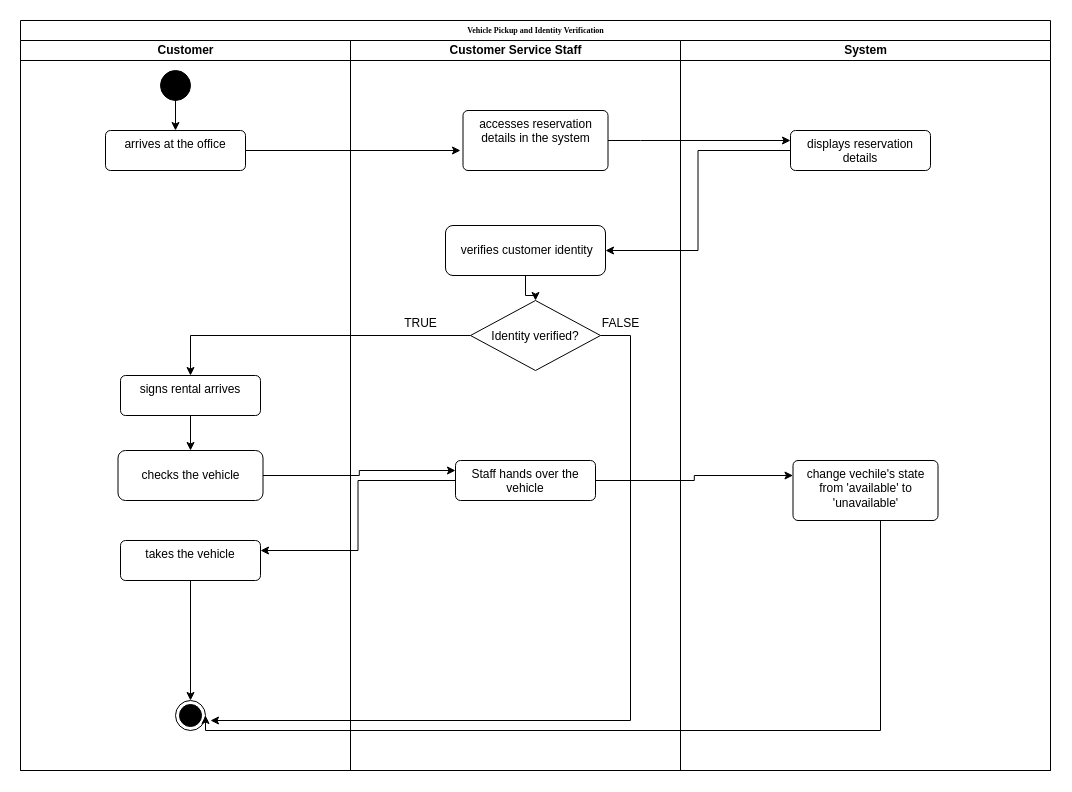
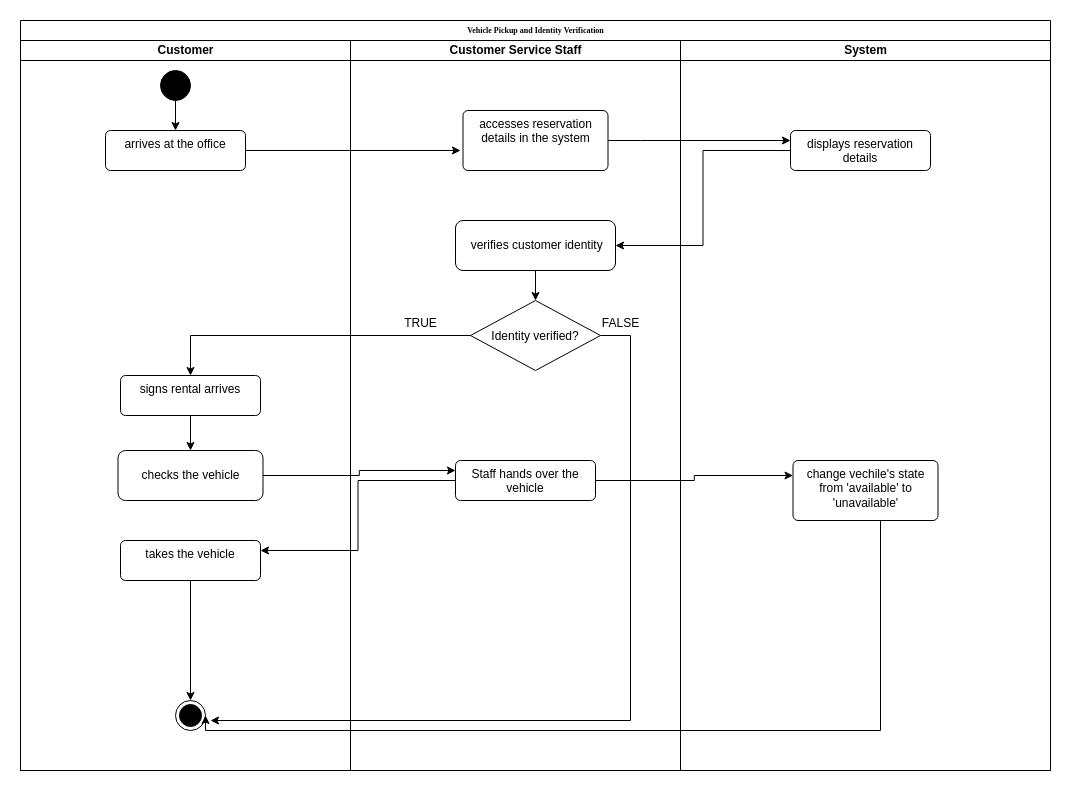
node "verifies customer identity": moved (526, 251) -> (536, 246)
